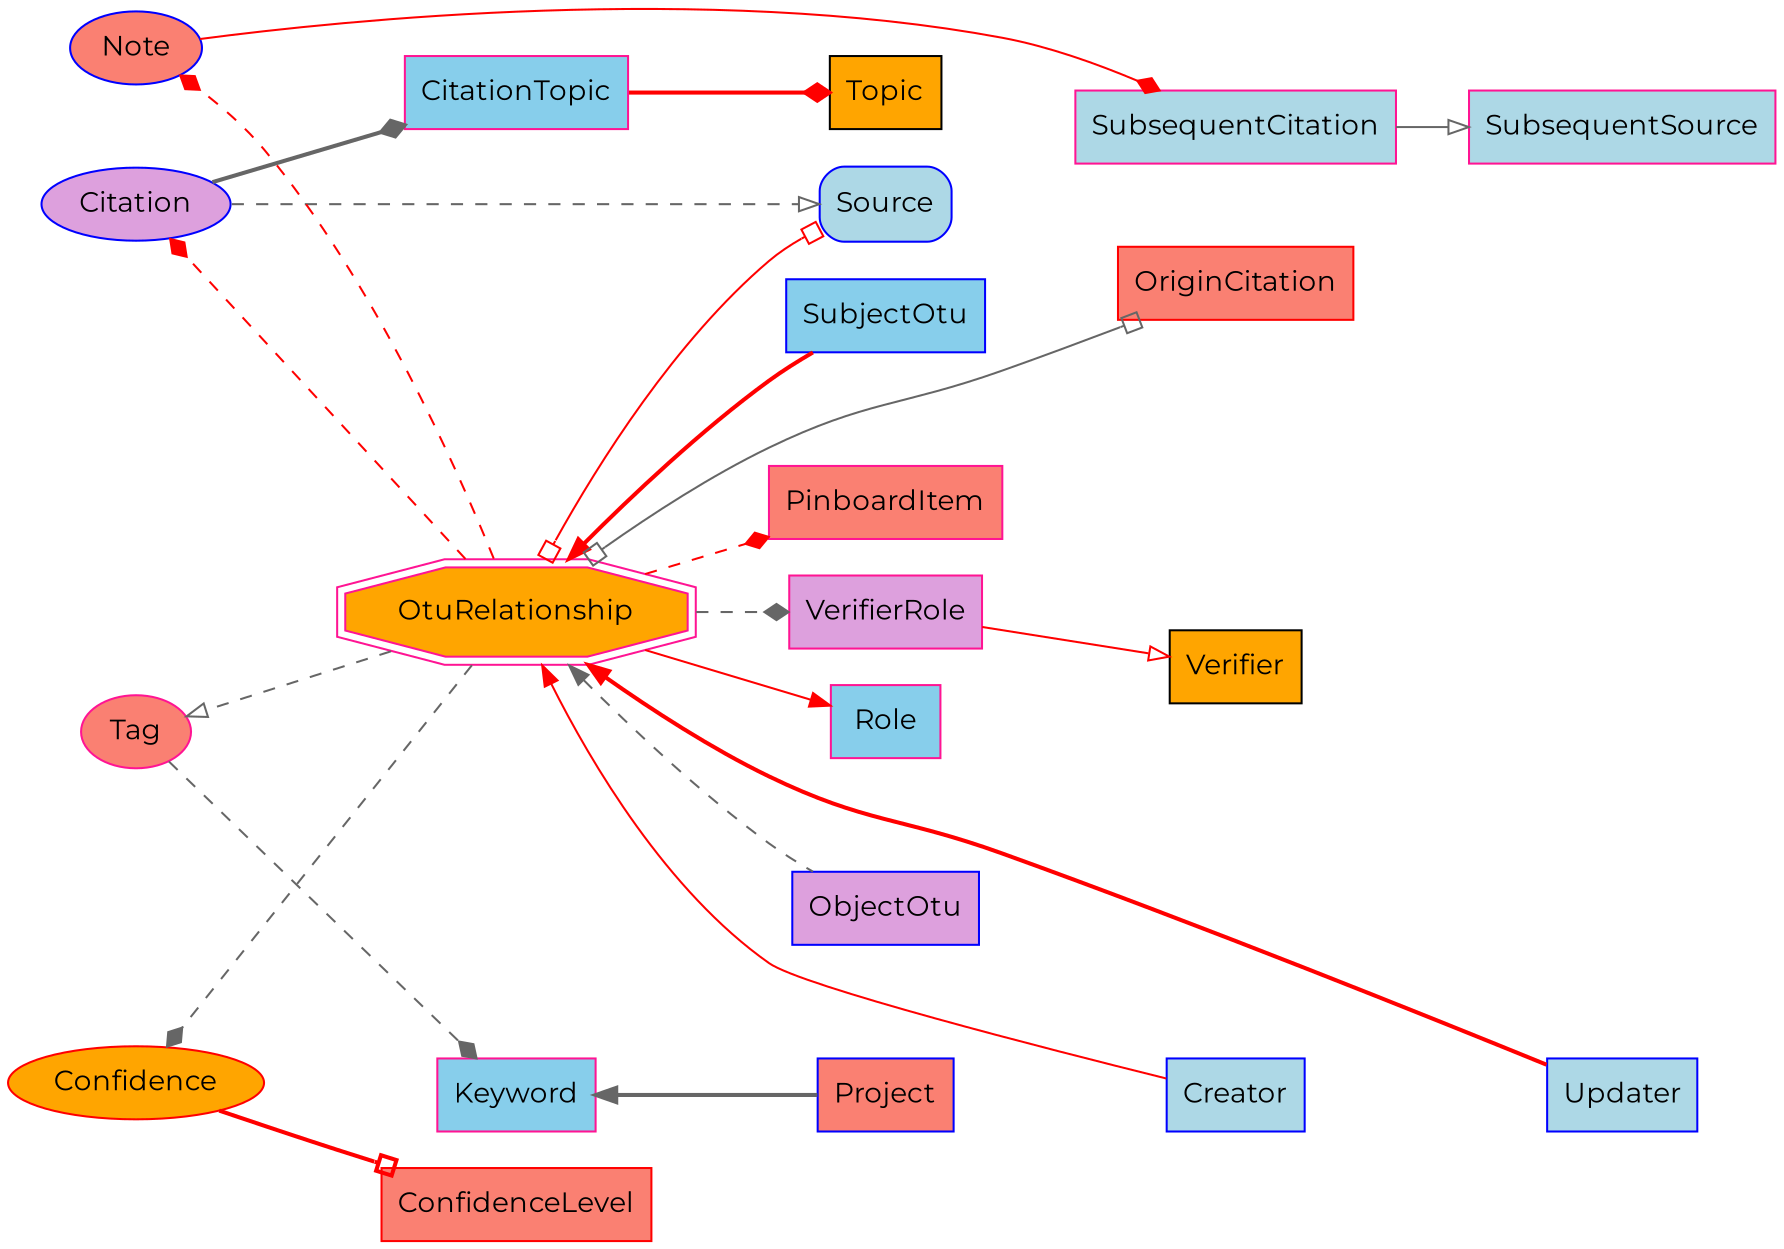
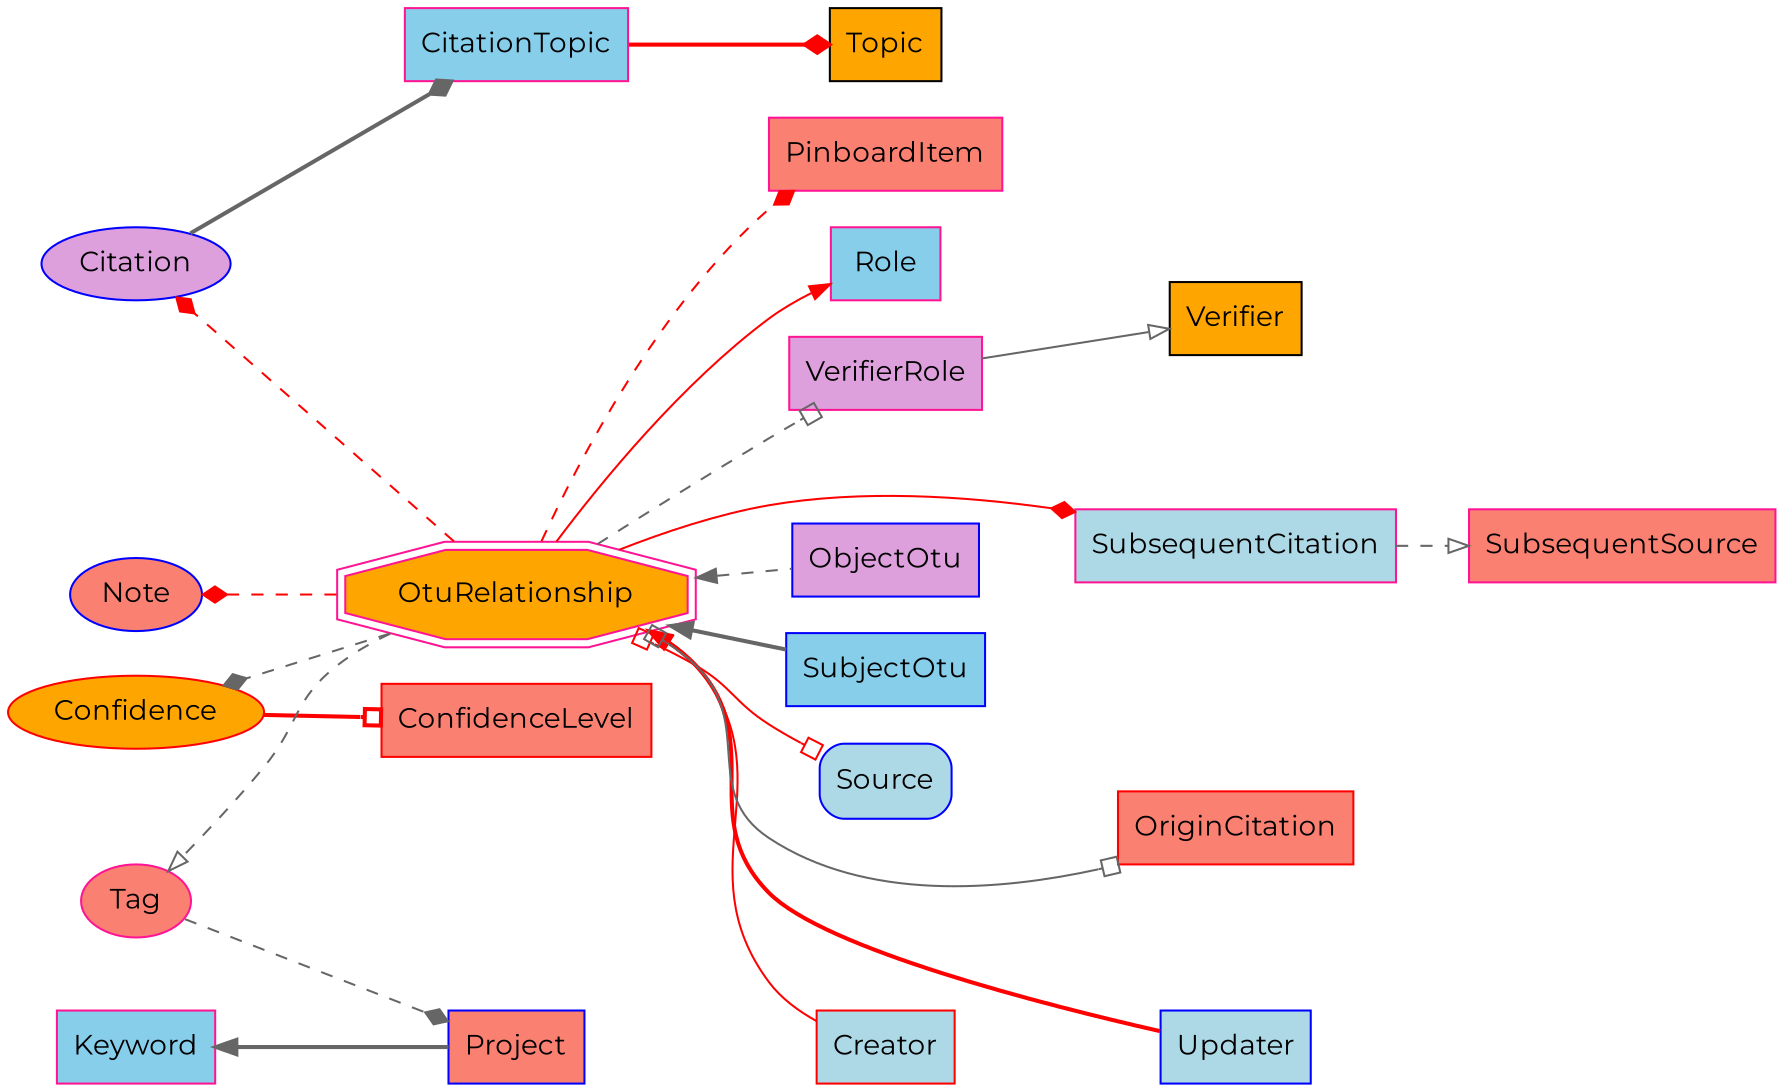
edge "Note" -> "SubsequentCitation": now "OtuRelationship" -> "SubsequentCitation"
edge "SubsequentCitation" -> "SubsequentSource": style solid -> dashed
node "SubsequentSource": fillcolor lightblue -> salmon
edge "Citation" -> "Source": removed
edge "SubjectOtu" -> "OtuRelationship": color red -> gray40
edge "OtuRelationship" -> "VerifierRole": arrowhead diamond -> obox
edge "VerifierRole" -> "Verifier": color red -> gray40
edge "Tag" -> "Keyword": now "Tag" -> "Project"
node "Creator": color blue -> red
